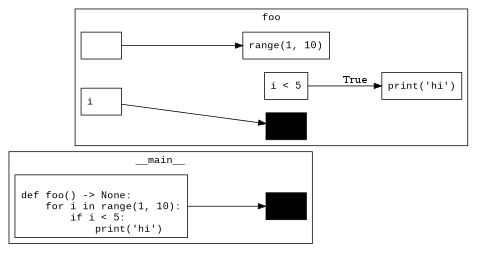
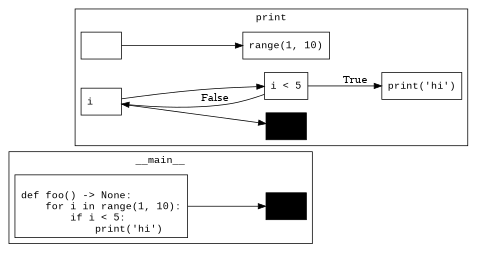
cluster "foo": label "foo" -> "print"
edge "i" -> "i < 5": added
edge "i < 5" -> "i": added, label "False"
